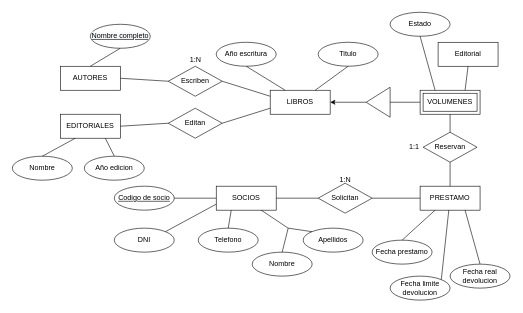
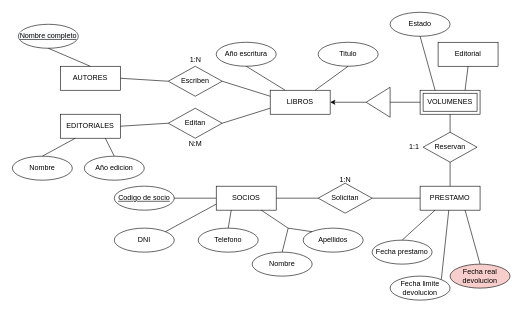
node "Nombre completo": moved (120, 36) -> (48, 36)
node "N:M": added
node "Fecha real devolucion": fillcolor #ffffff -> #f8cecc
